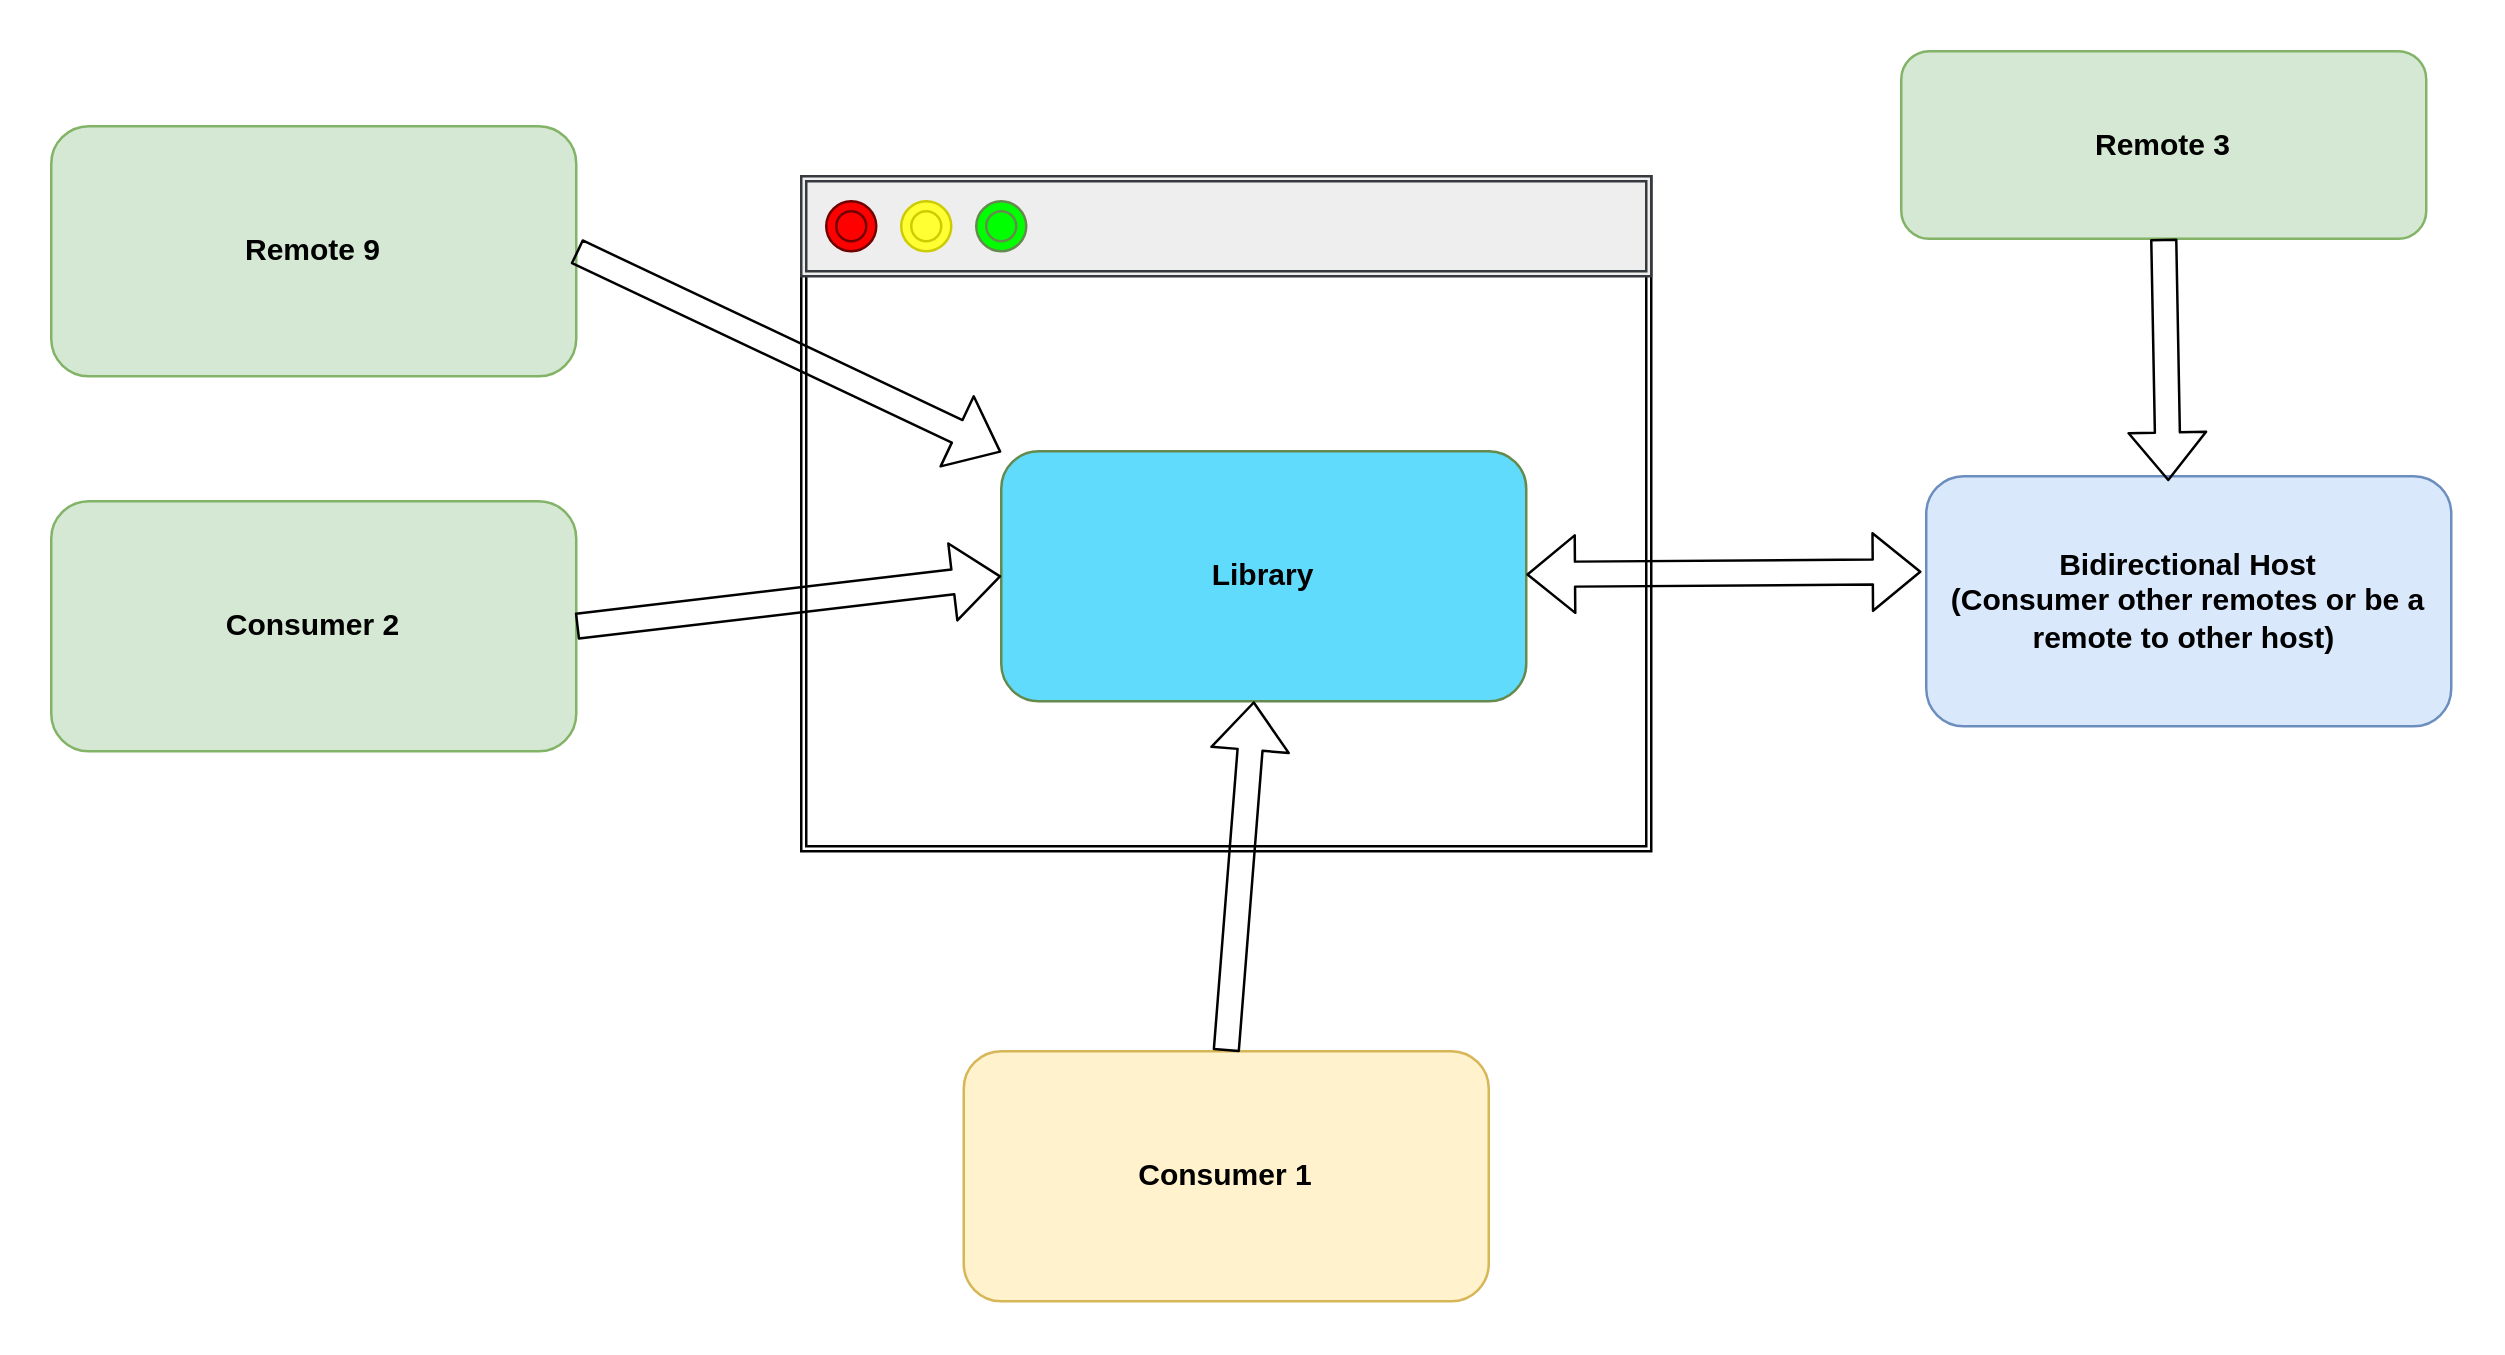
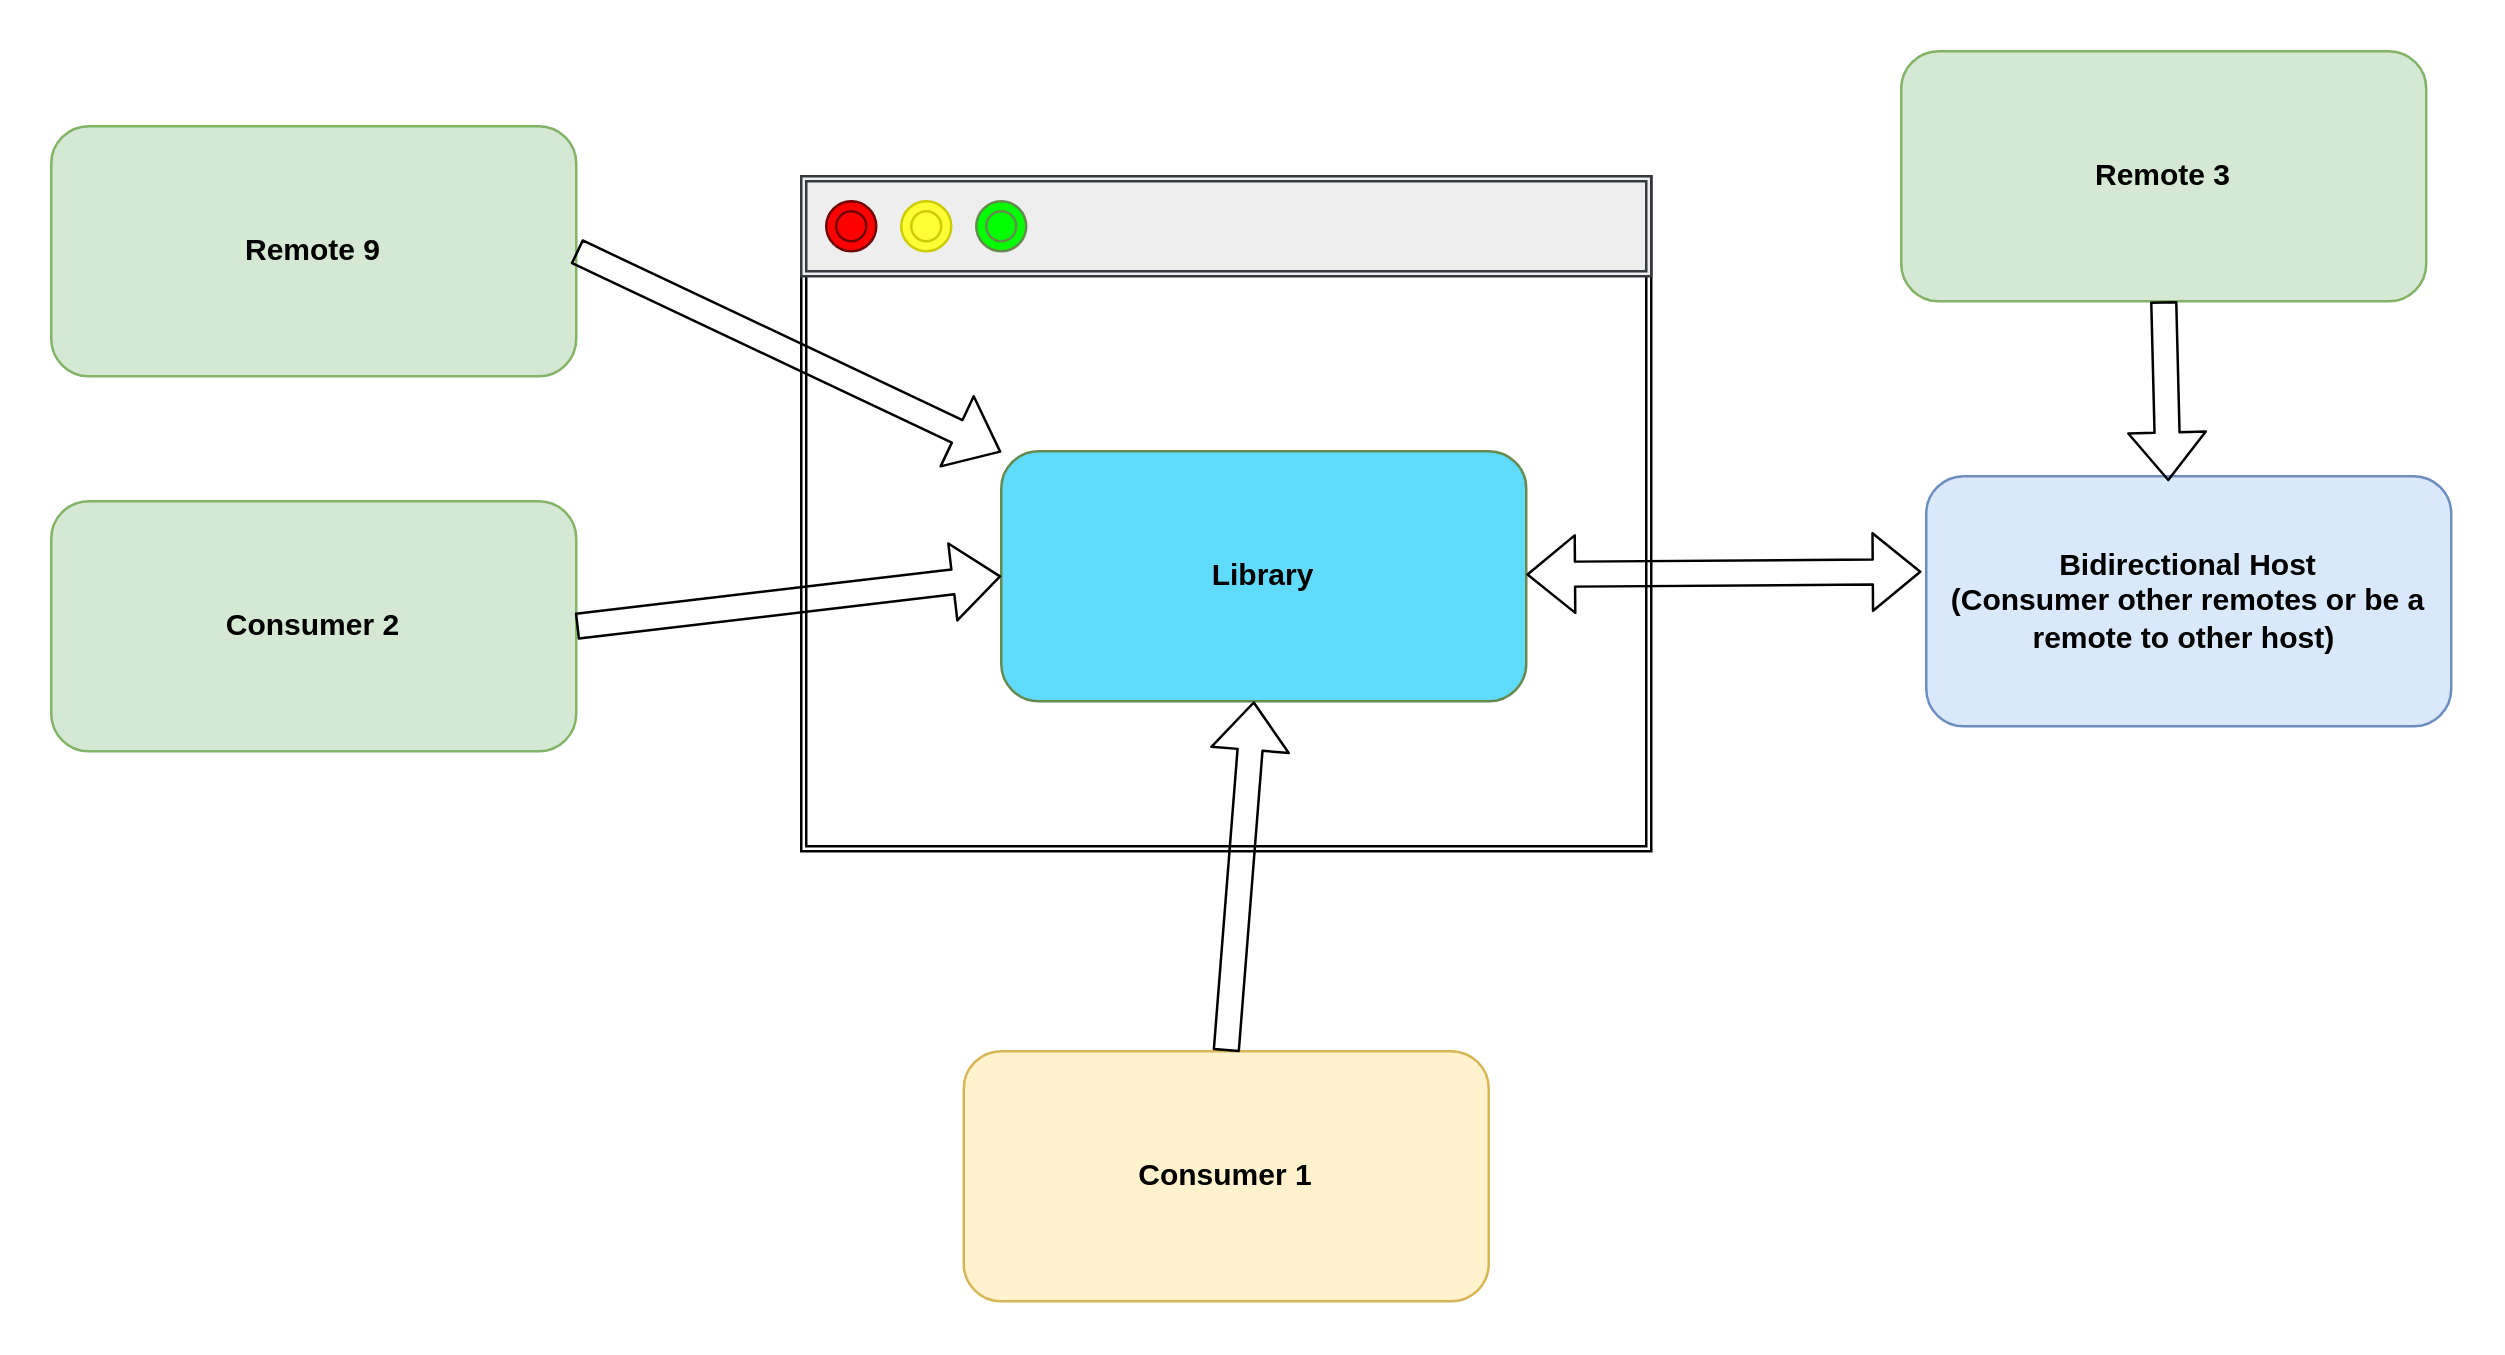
node "Remote 3": size 525x188 -> 525x250
